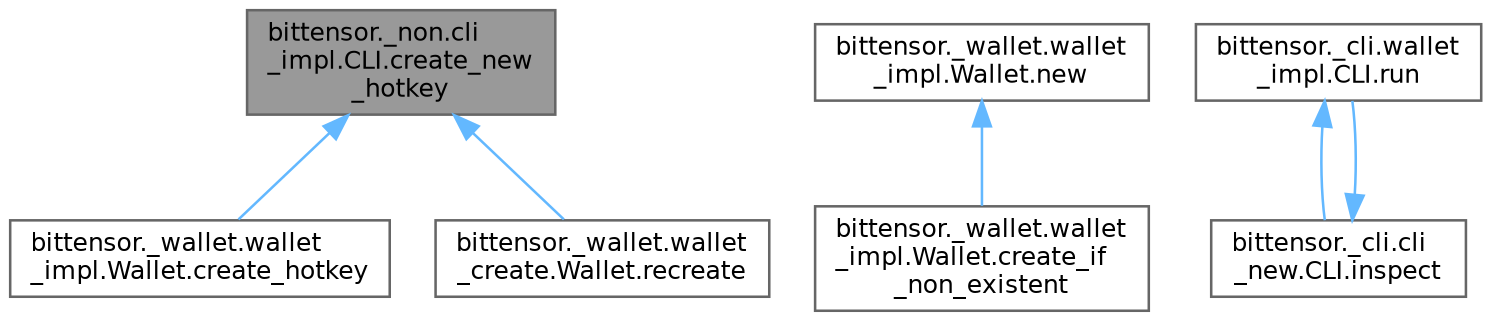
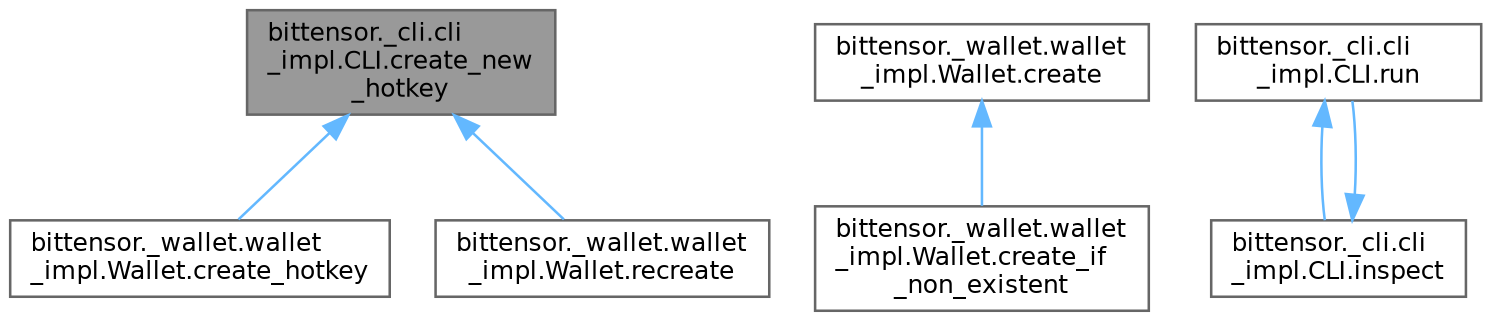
node "bittensor._non.cli _impl.CLI.create_new _hotkey": label "bittensor._non.cli _impl.CLI.create_new _hotkey" -> "bittensor._cli.cli _impl.CLI.create_new _hotkey"
node "bittensor._wallet.wallet _impl.Wallet.new": label "bittensor._wallet.wallet _impl.Wallet.new" -> "bittensor._wallet.wallet _impl.Wallet.create"
node "bittensor._cli.wallet _impl.CLI.run": label "bittensor._cli.wallet _impl.CLI.run" -> "bittensor._cli.cli _impl.CLI.run"
node "bittensor._wallet.wallet _create.Wallet.recreate": label "bittensor._wallet.wallet _create.Wallet.recreate" -> "bittensor._wallet.wallet _impl.Wallet.recreate"
node "bittensor._cli.cli _new.CLI.inspect": label "bittensor._cli.cli _new.CLI.inspect" -> "bittensor._cli.cli _impl.CLI.inspect"
